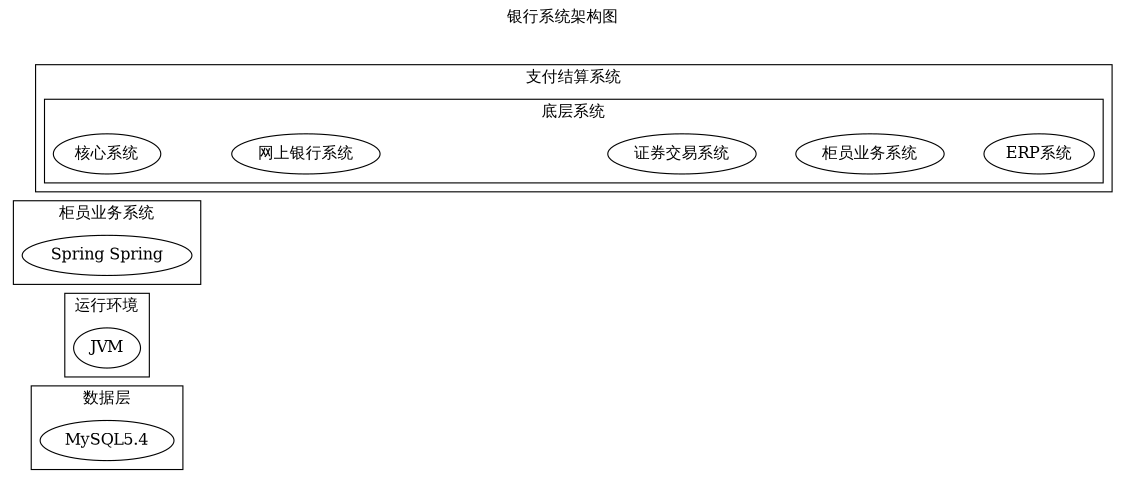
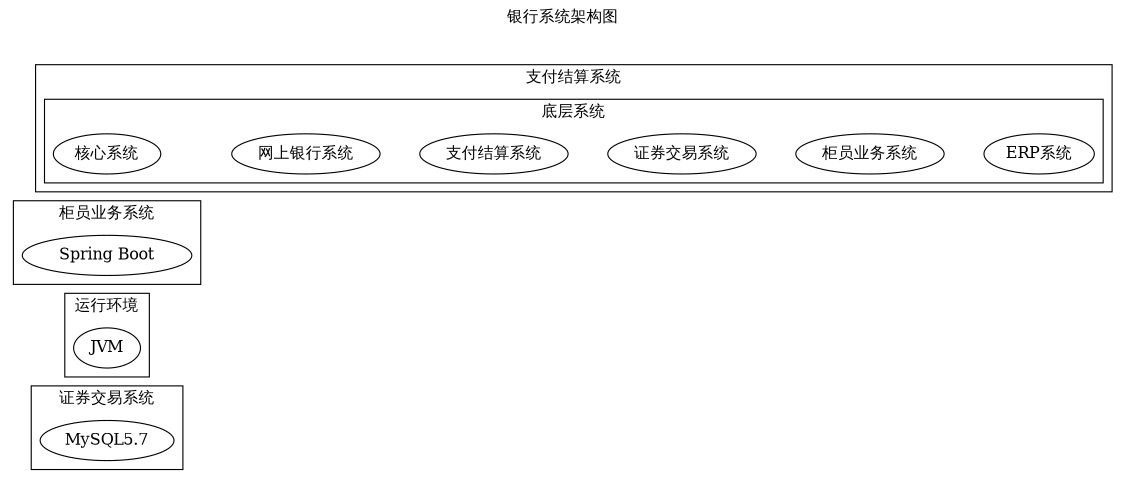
node "支付结算系统": added
node "Spring Spring": label "Spring Spring" -> "Spring Boot"
cluster "数据层": label "数据层" -> "证券交易系统"
node "MySQL5.4": label "MySQL5.4" -> "MySQL5.7"
